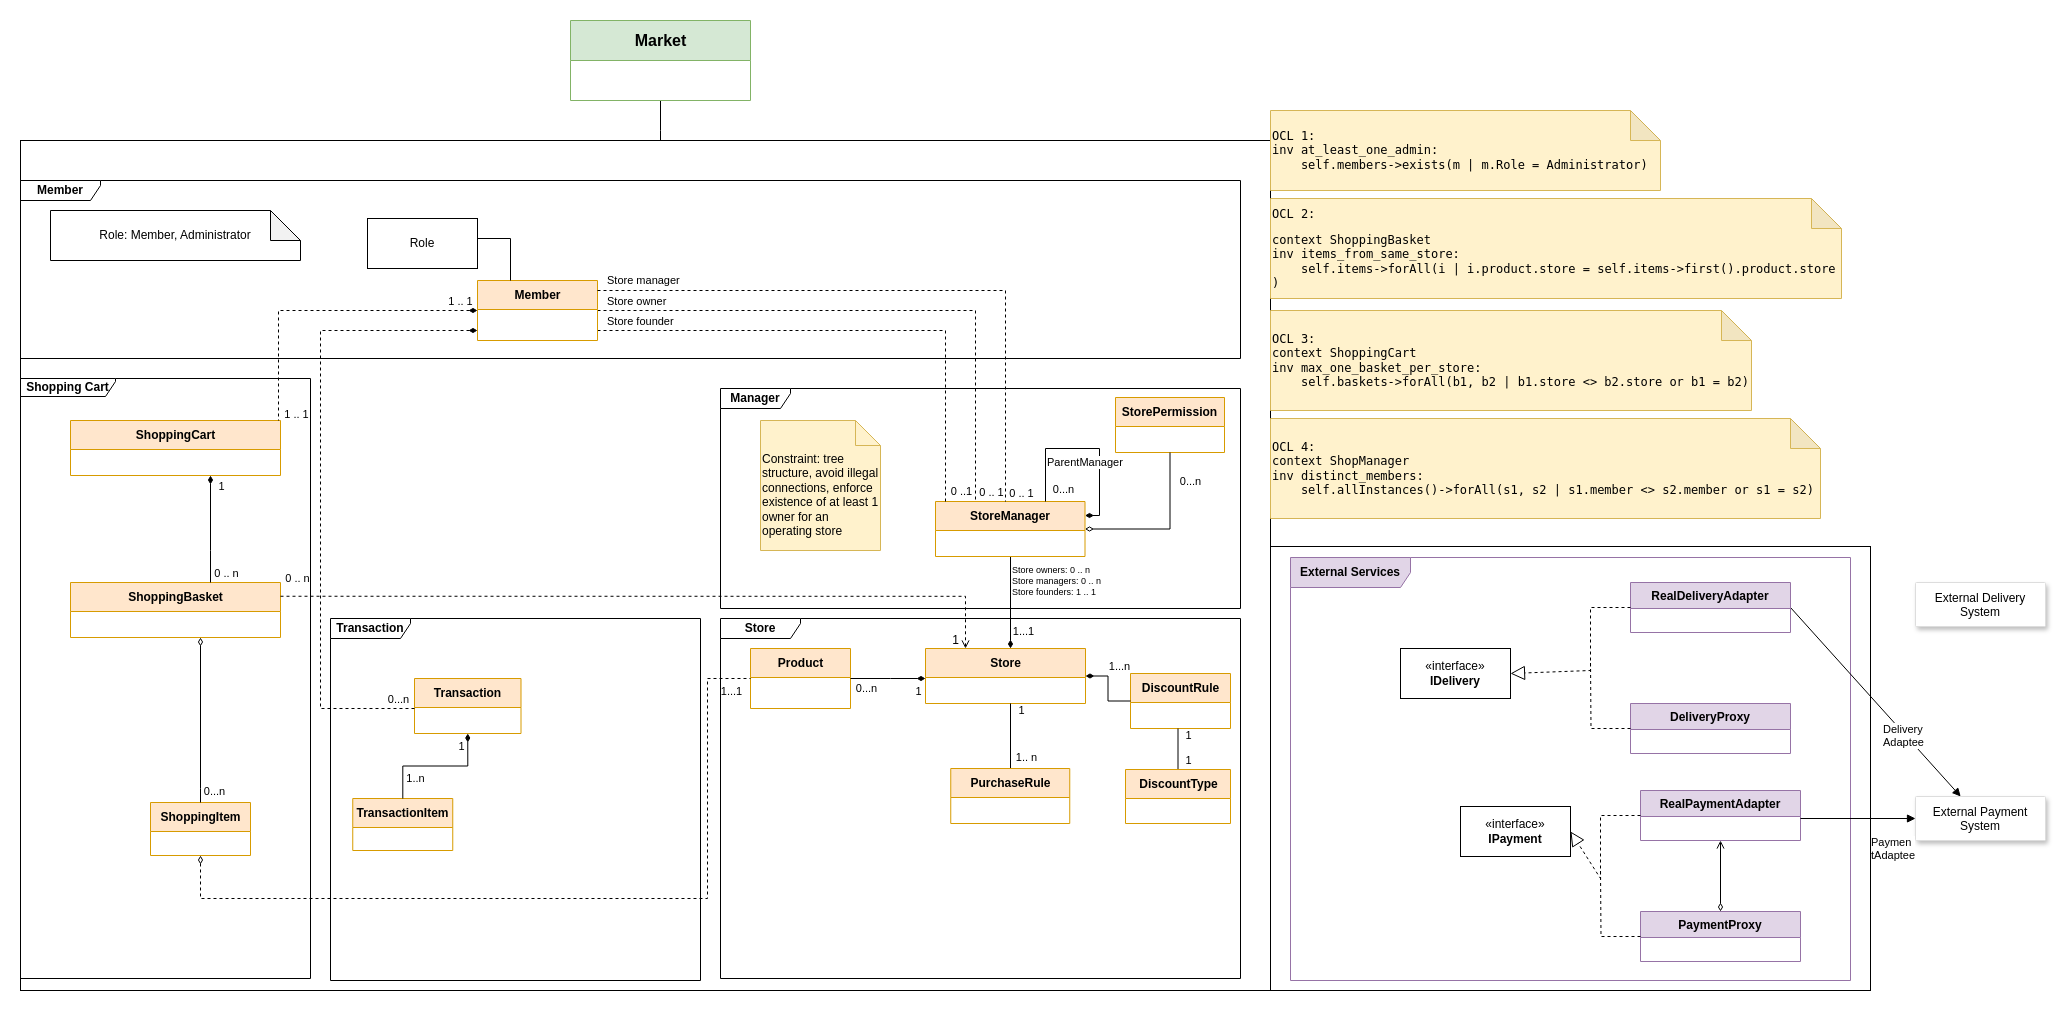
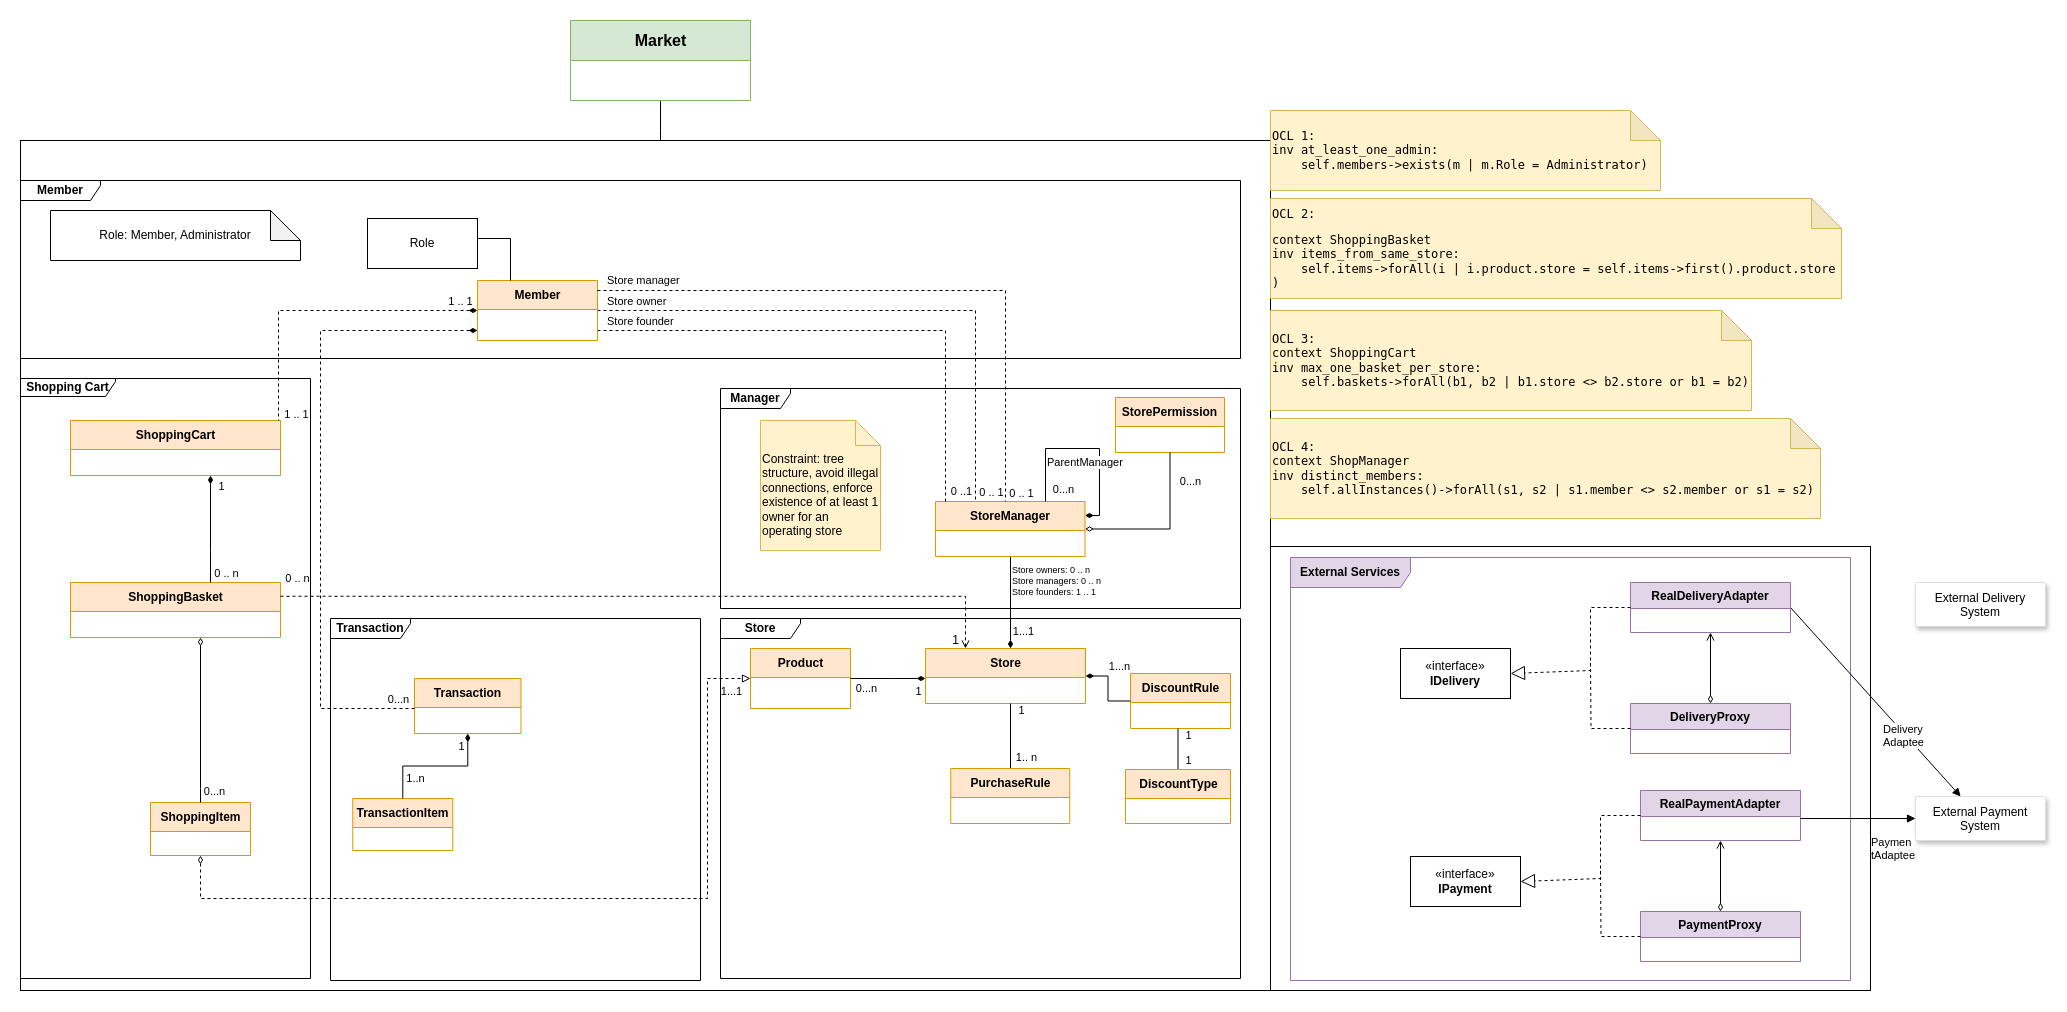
edge "RealDeliveryAdapter" -- "DeliveryProxy": added
edge "Product" -> "ShoppingItem": arrowhead none -> block
node "«interface» IPayment": moved (1516, 832) -> (1466, 882)
